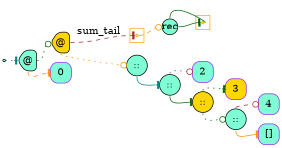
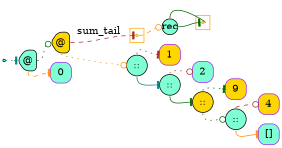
node "1": added
node "3": label "3" -> "9"
node "4": fillcolor aquamarine -> gold
